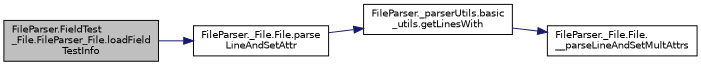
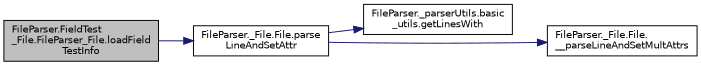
edge "FileParser._parserUtils.basic _utils.getLinesWith" -> "FileParser._File.File. __parseLineAndSetMultAttrs": now "FileParser._File.File.parse LineAndSetAttr" -> "FileParser._File.File. __parseLineAndSetMultAttrs"
